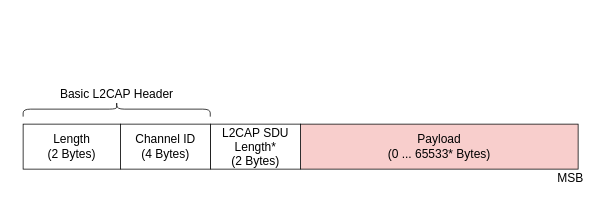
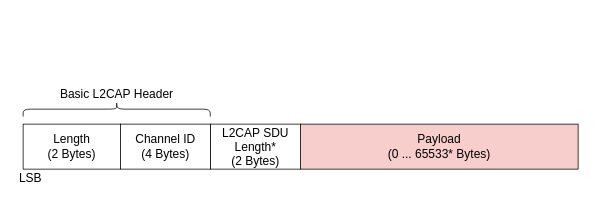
node "LSB": added
node "MSB": removed
